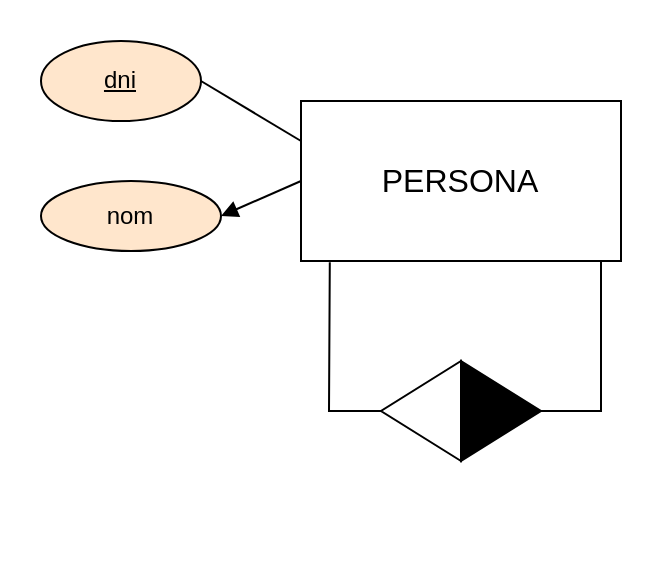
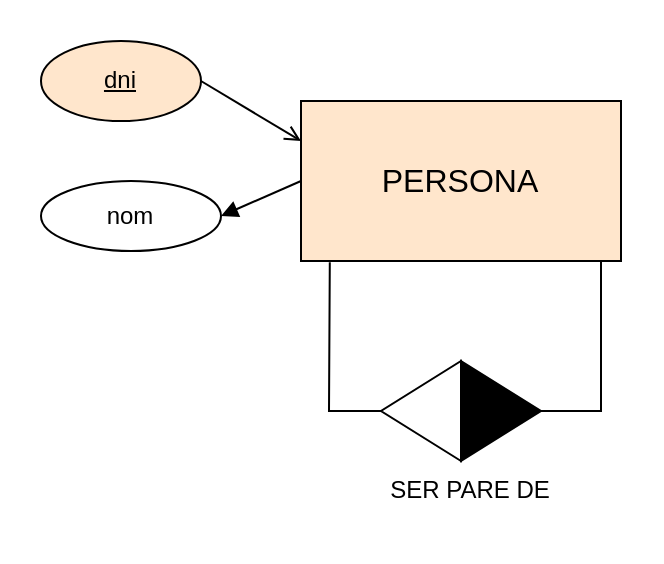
edge "dni" -- "PERSONA": arrowhead none -> open
node "PERSONA": fillcolor #ffffff -> #ffe6cc
node "nom": fillcolor #ffe6cc -> #ffffff
node "SER PARE DE": added
